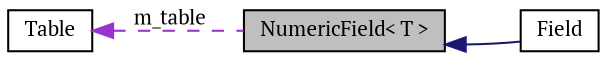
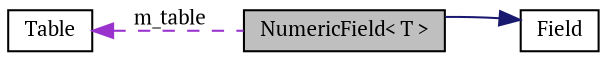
edge "Field" -> "NumericField< T >": reversed
